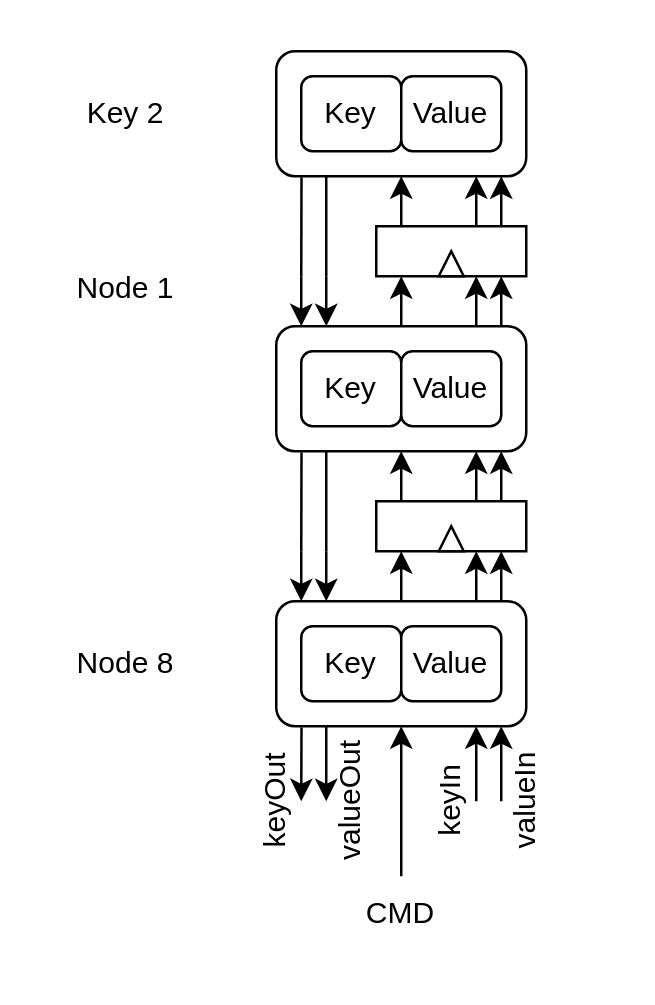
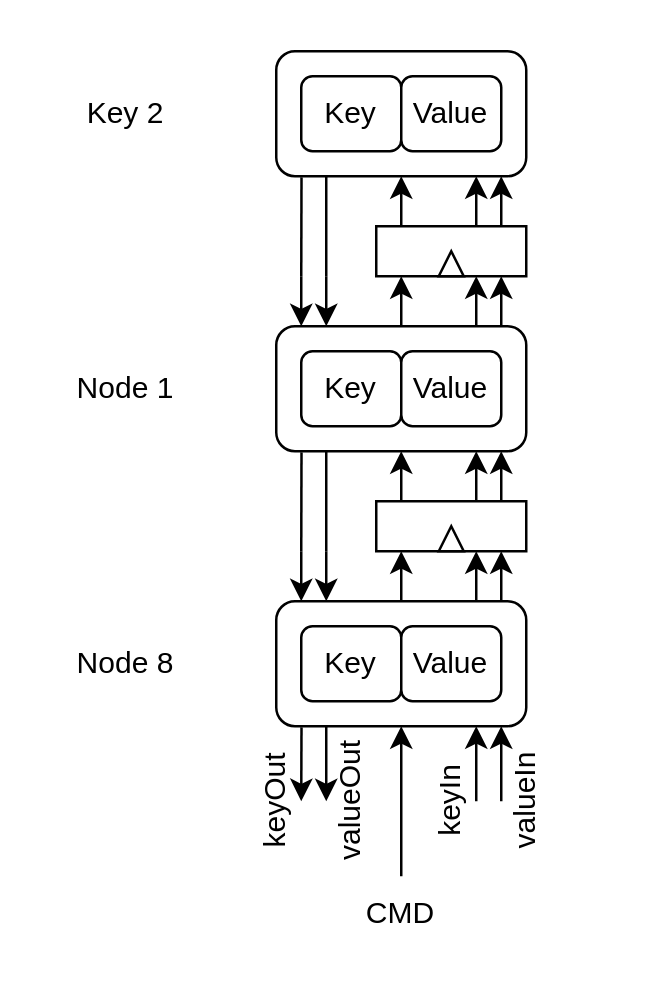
node "Node 1": moved (126, 289) -> (126, 389)
